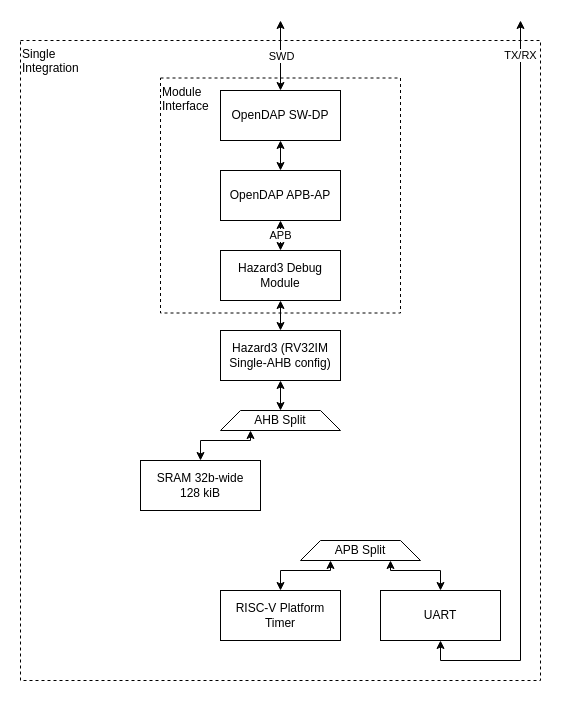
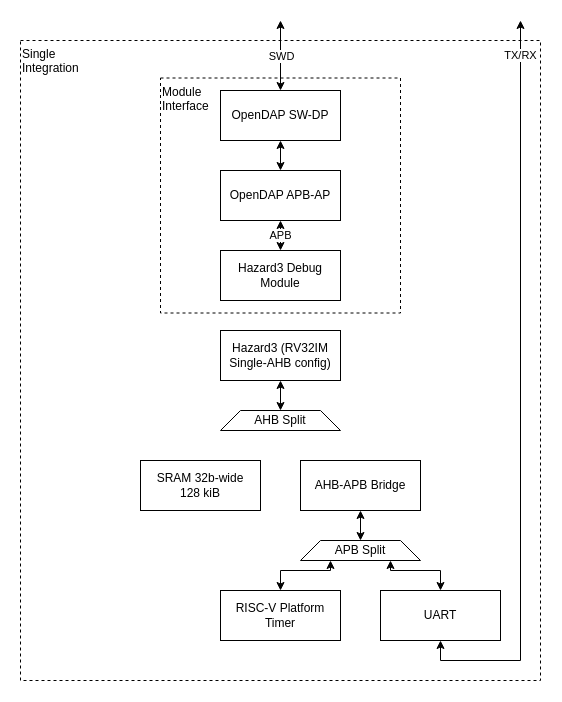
edge "Hazard3 Debug Module" -- "Hazard3 (RV32IM Single-AHB config)": removed
edge "AHB Split" -- "SRAM 32b-wide 128 kiB": removed
node "AHB-APB Bridge": added
edge "AHB-APB Bridge" -- "APB Split": added
